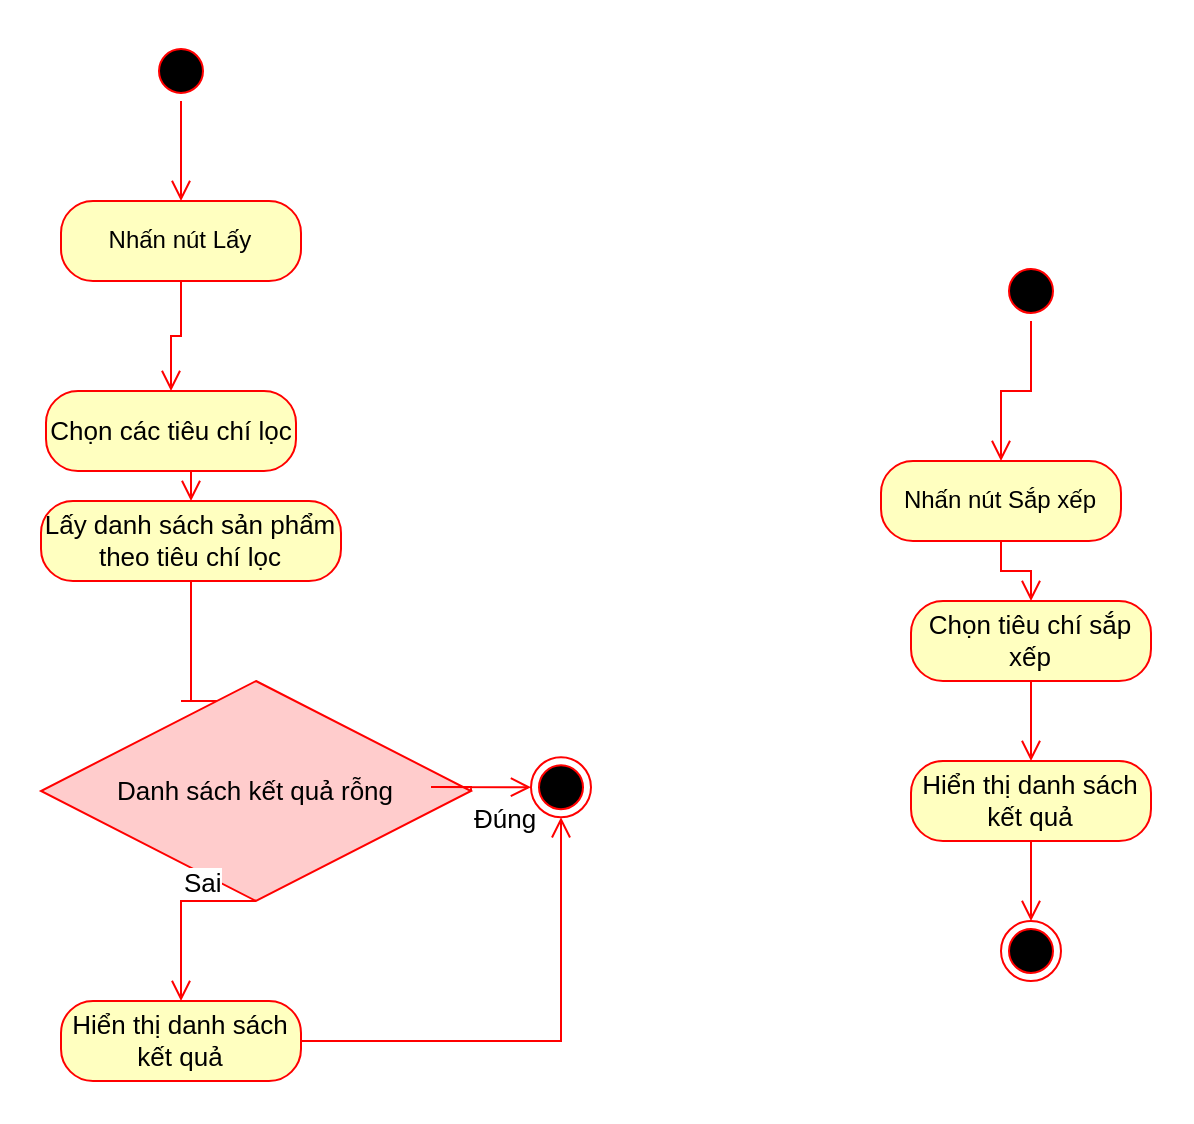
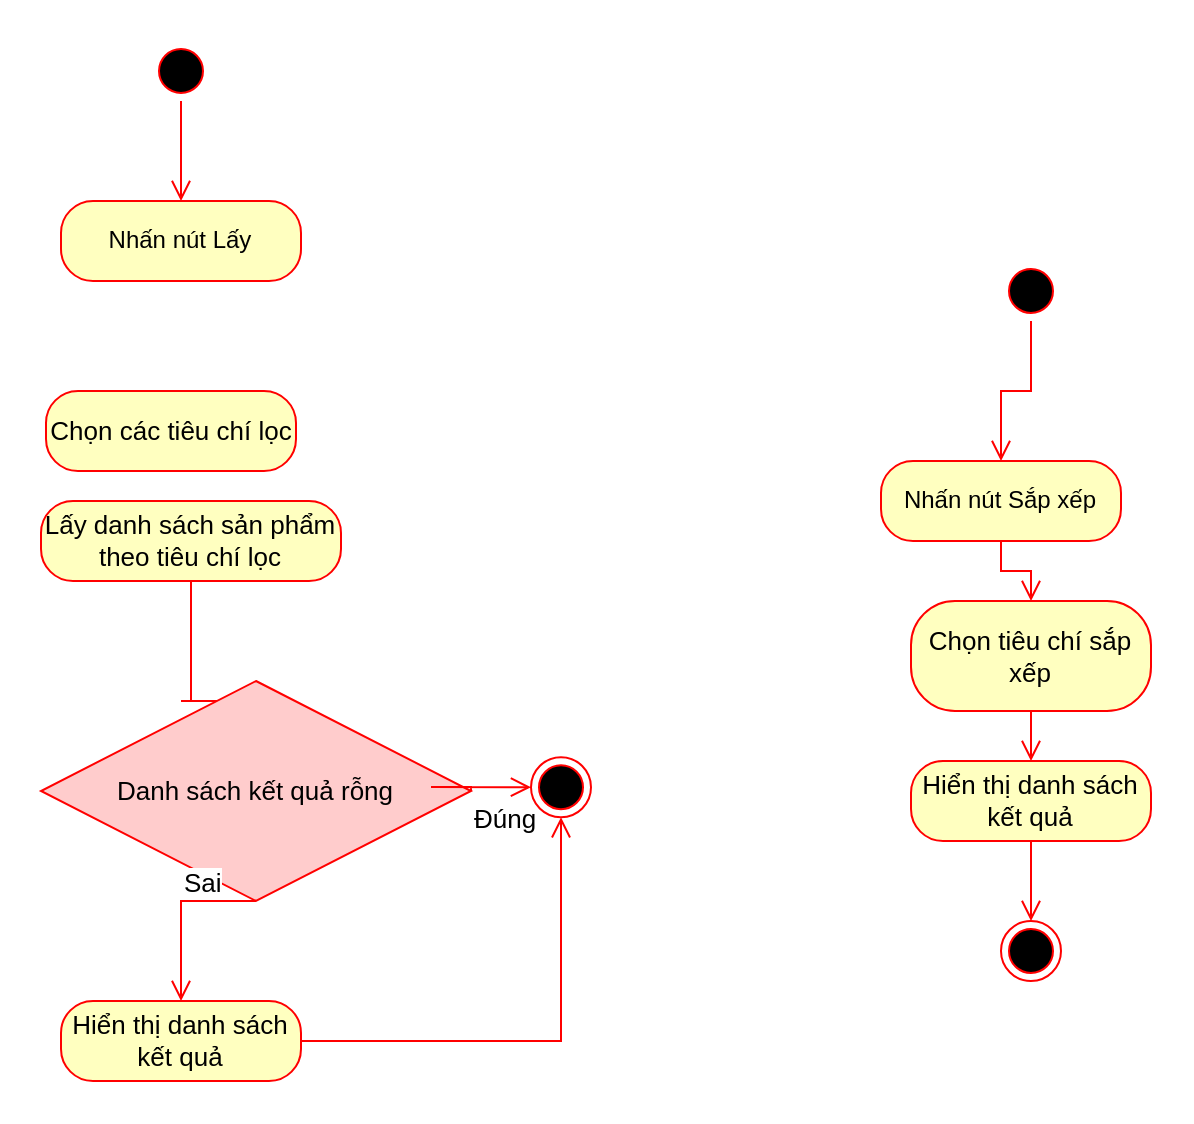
edge "Nhấn nút Lấy" -> "Chọn các tiêu chí lọc": removed
edge "Chọn các tiêu chí lọc" -> "Lấy danh sách sản phẩm theo tiêu chí lọc": removed
node "Chọn tiêu chí sắp xếp": size 240x80 -> 240x110
